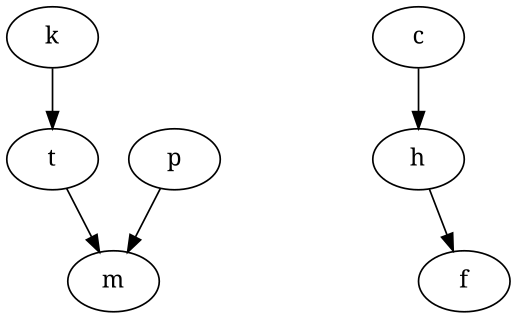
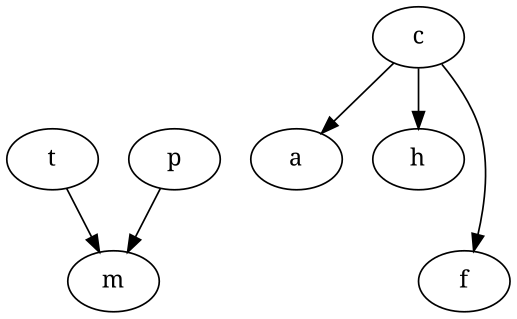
node "k": removed
node "a": added
edge "h" -> "f": now "c" -> "f"
